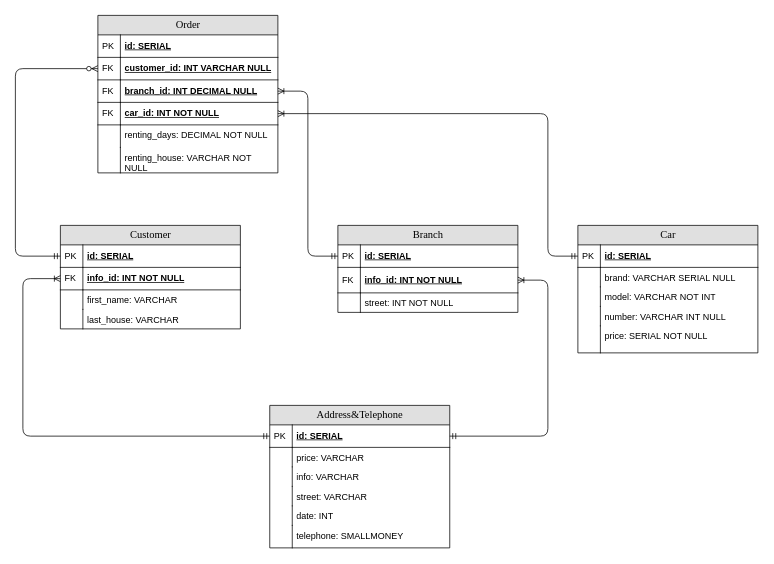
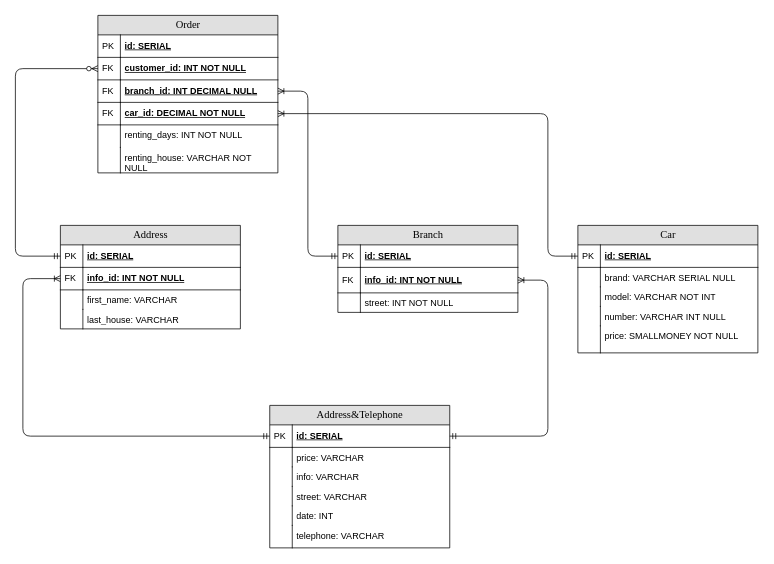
node "customer_id: INT VARCHAR NULL": label "customer_id: INT VARCHAR NULL" -> "customer_id: INT NOT NULL"
node "car_id: INT NOT NULL": label "car_id: INT NOT NULL" -> "car_id: DECIMAL NOT NULL"
node "renting_days: DECIMAL NOT NULL": label "renting_days: DECIMAL NOT NULL" -> "renting_days: INT NOT NULL"
node "Customer": label "Customer" -> "Address"
node "price: SERIAL NOT NULL": label "price: SERIAL NOT NULL" -> "price: SMALLMONEY NOT NULL"
node "telephone: SMALLMONEY": label "telephone: SMALLMONEY" -> "telephone: VARCHAR"
